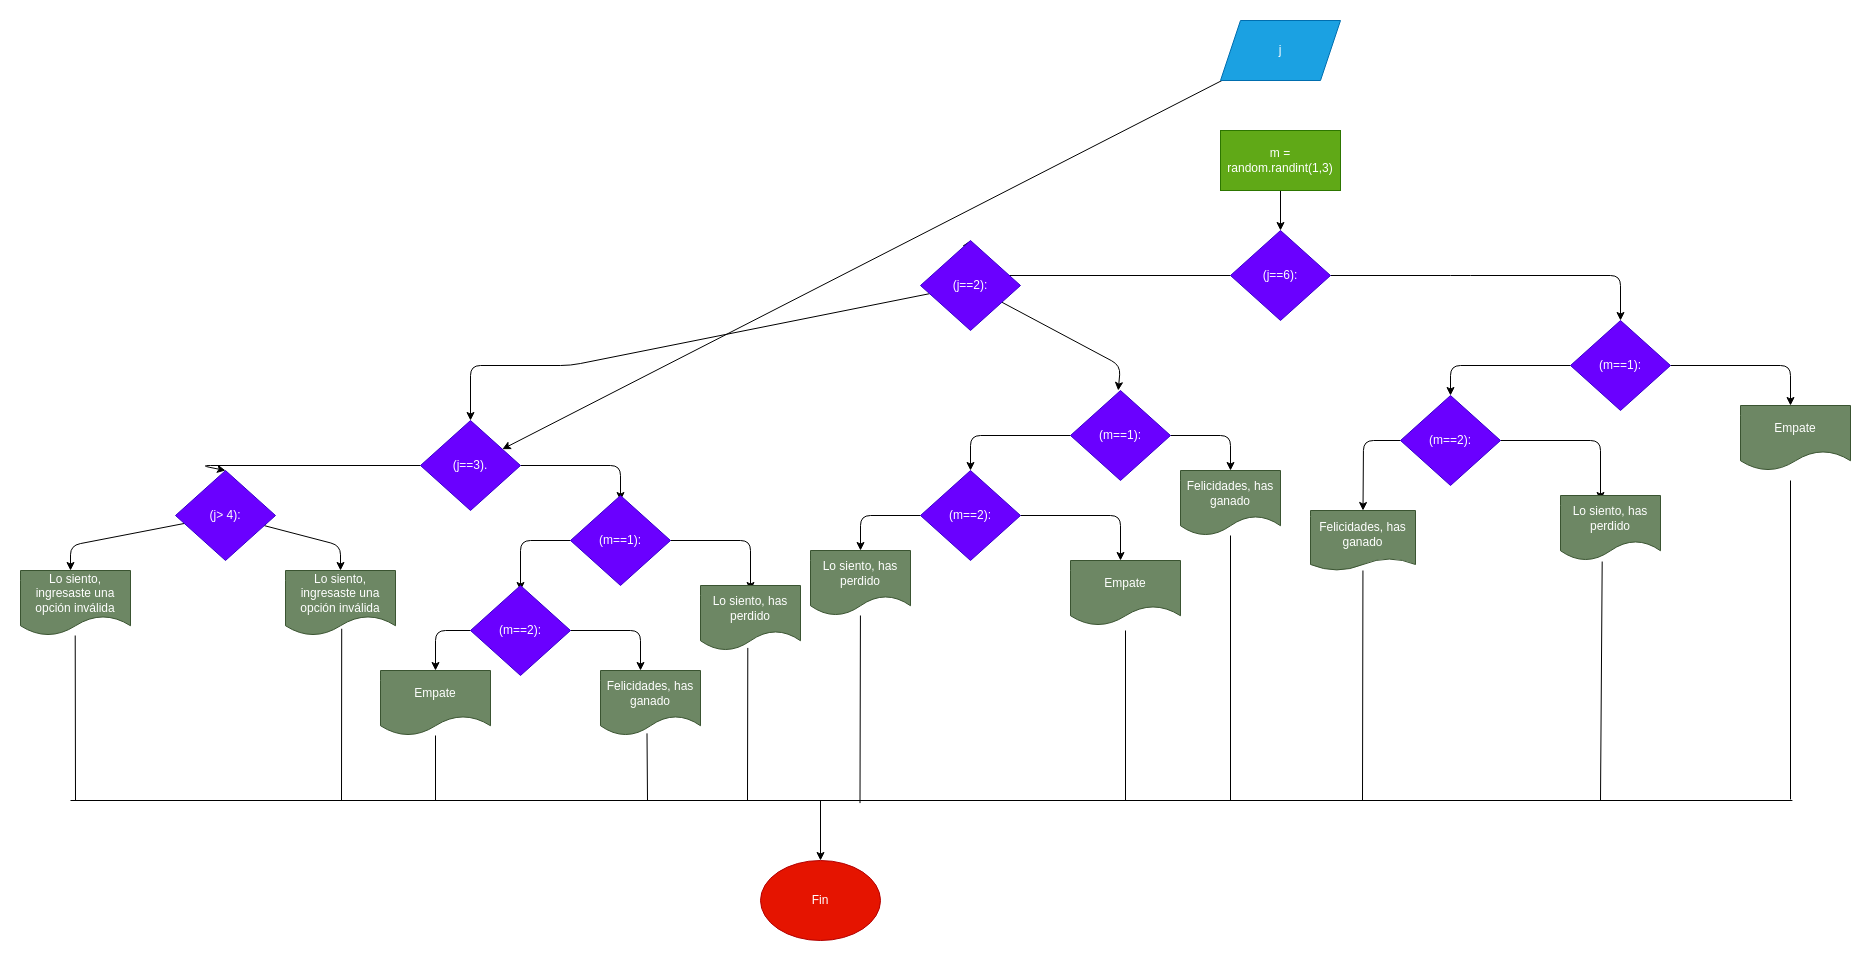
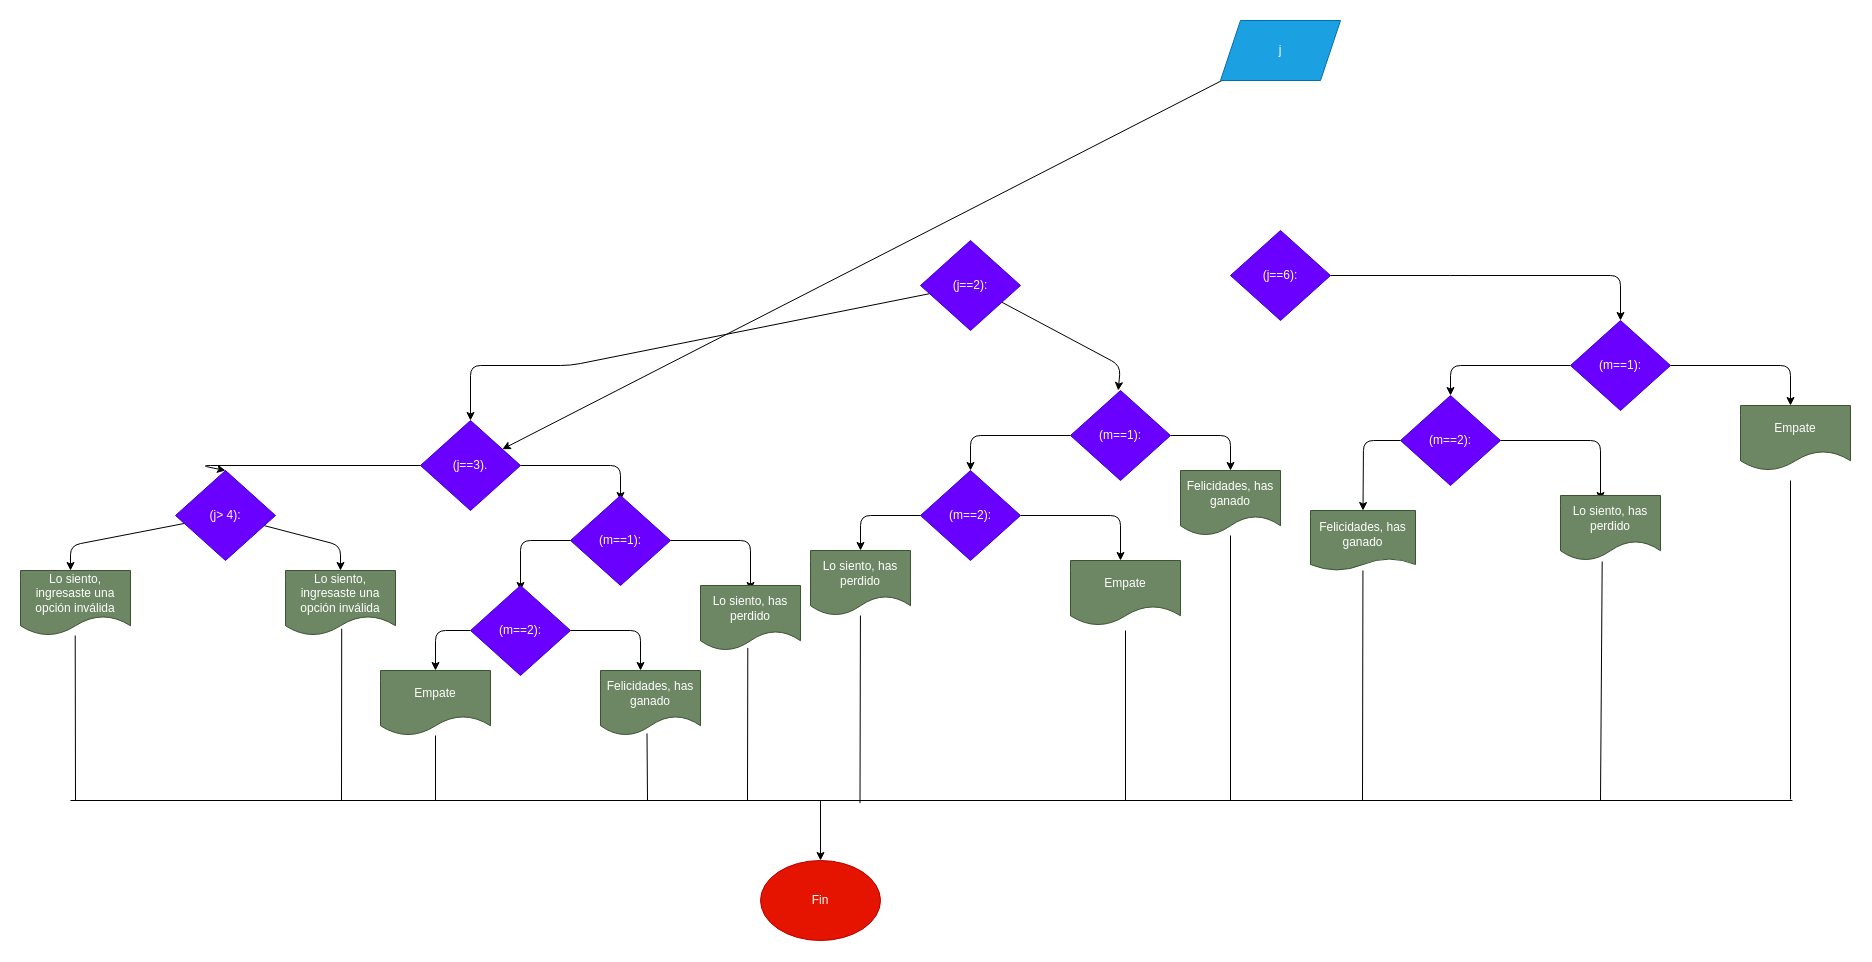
node "m = random.randint(1,3)": removed
edge "m = random.randint(1,3)" -> "(j==6):": removed
edge "(j==6):" -> "(j==2):": removed
